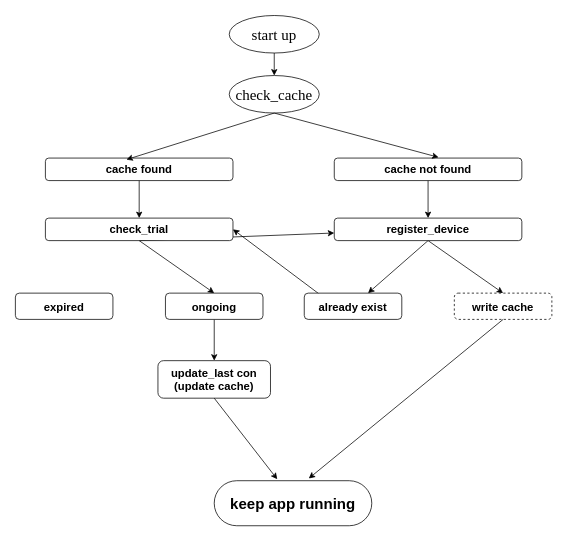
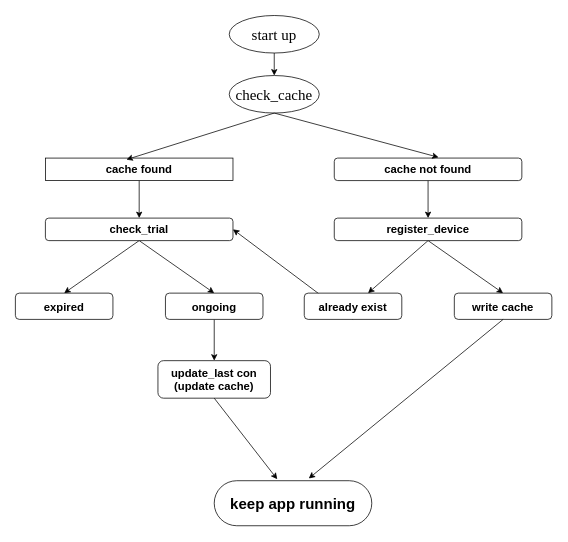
node "cache found": shape rounded rectangle -> rectangle
edge "check_trial" -> "register_device": now "check_trial" -> "expired"
node "write cache": style dashed -> solid
